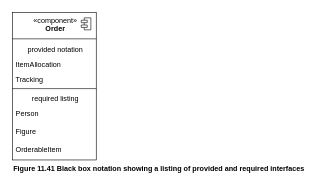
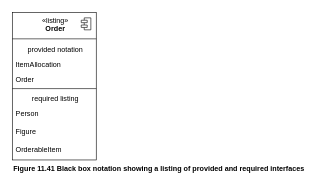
node "«component» Order": label "«component» Order" -> "«listing» Order"
node "Tracking": label "Tracking" -> "Order"
